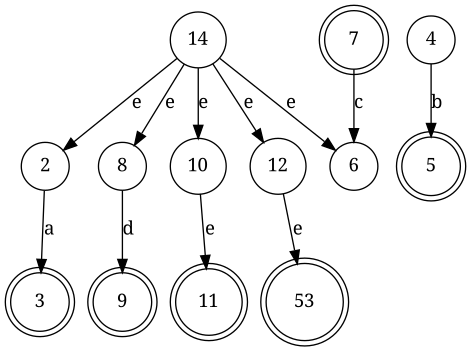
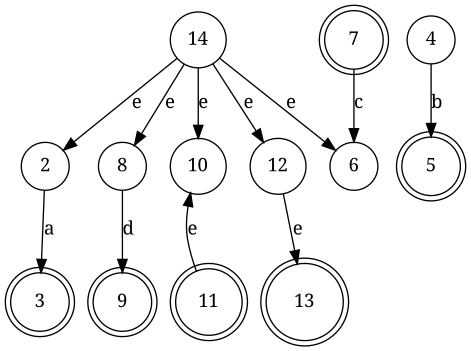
edge "10" -> "11": reversed
node "53": label "53" -> "13"
